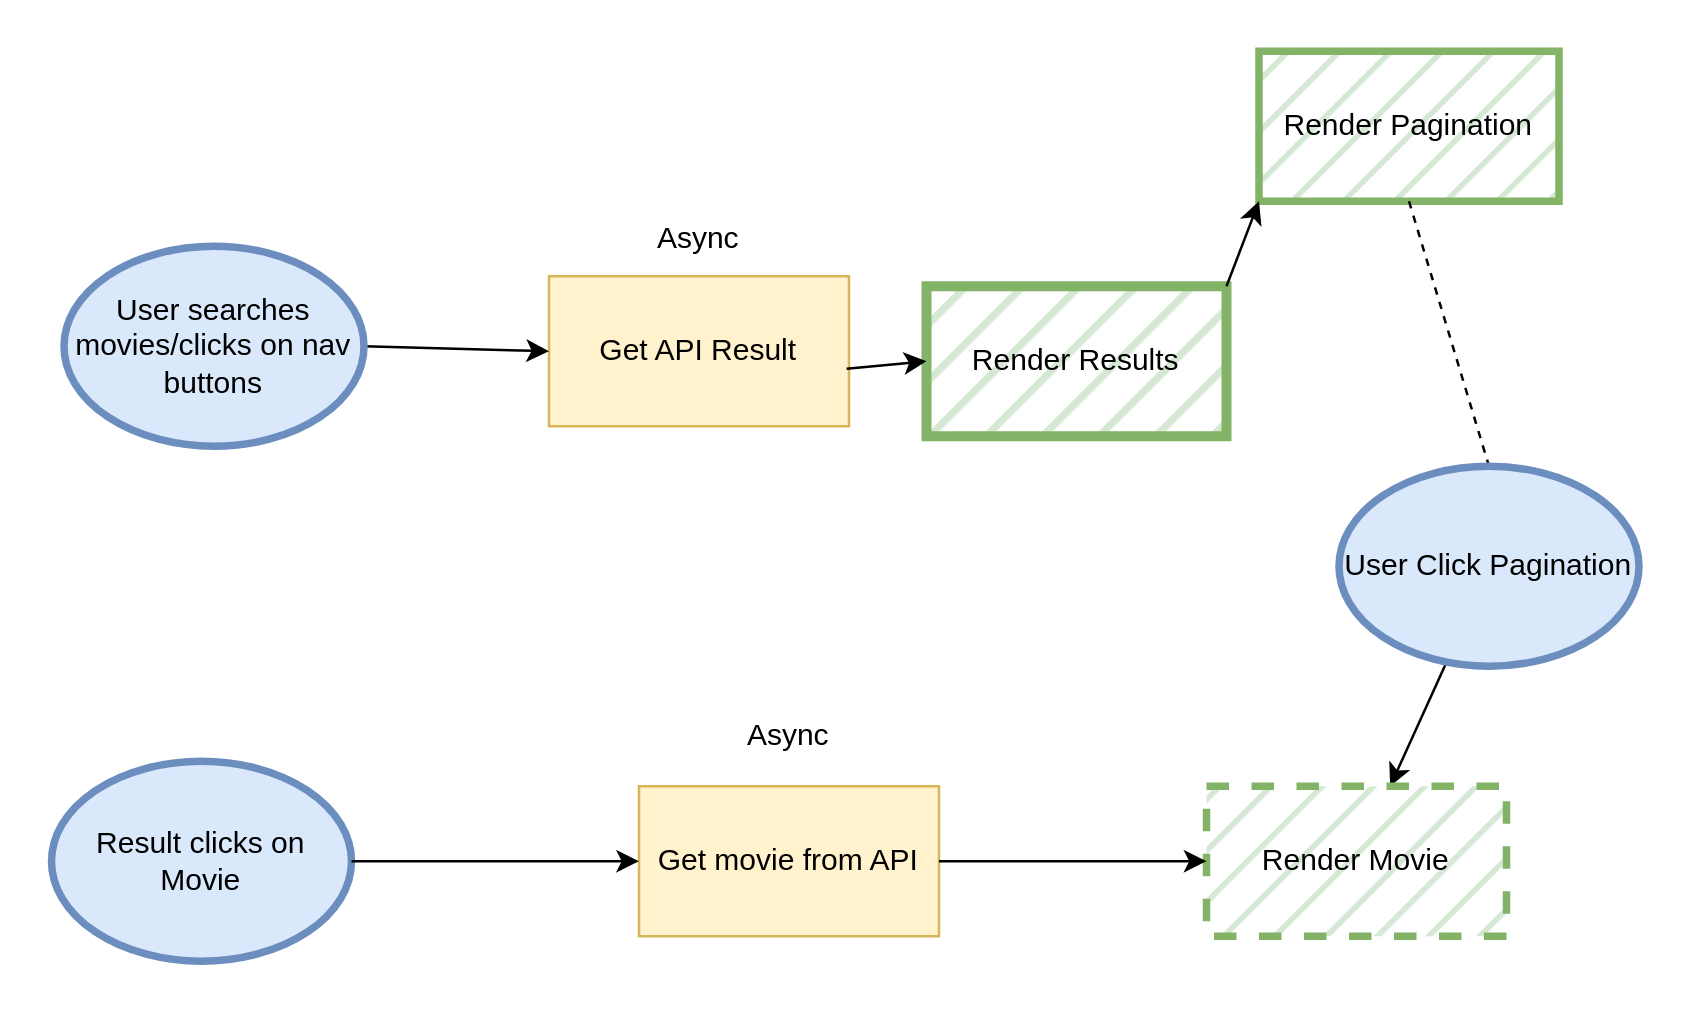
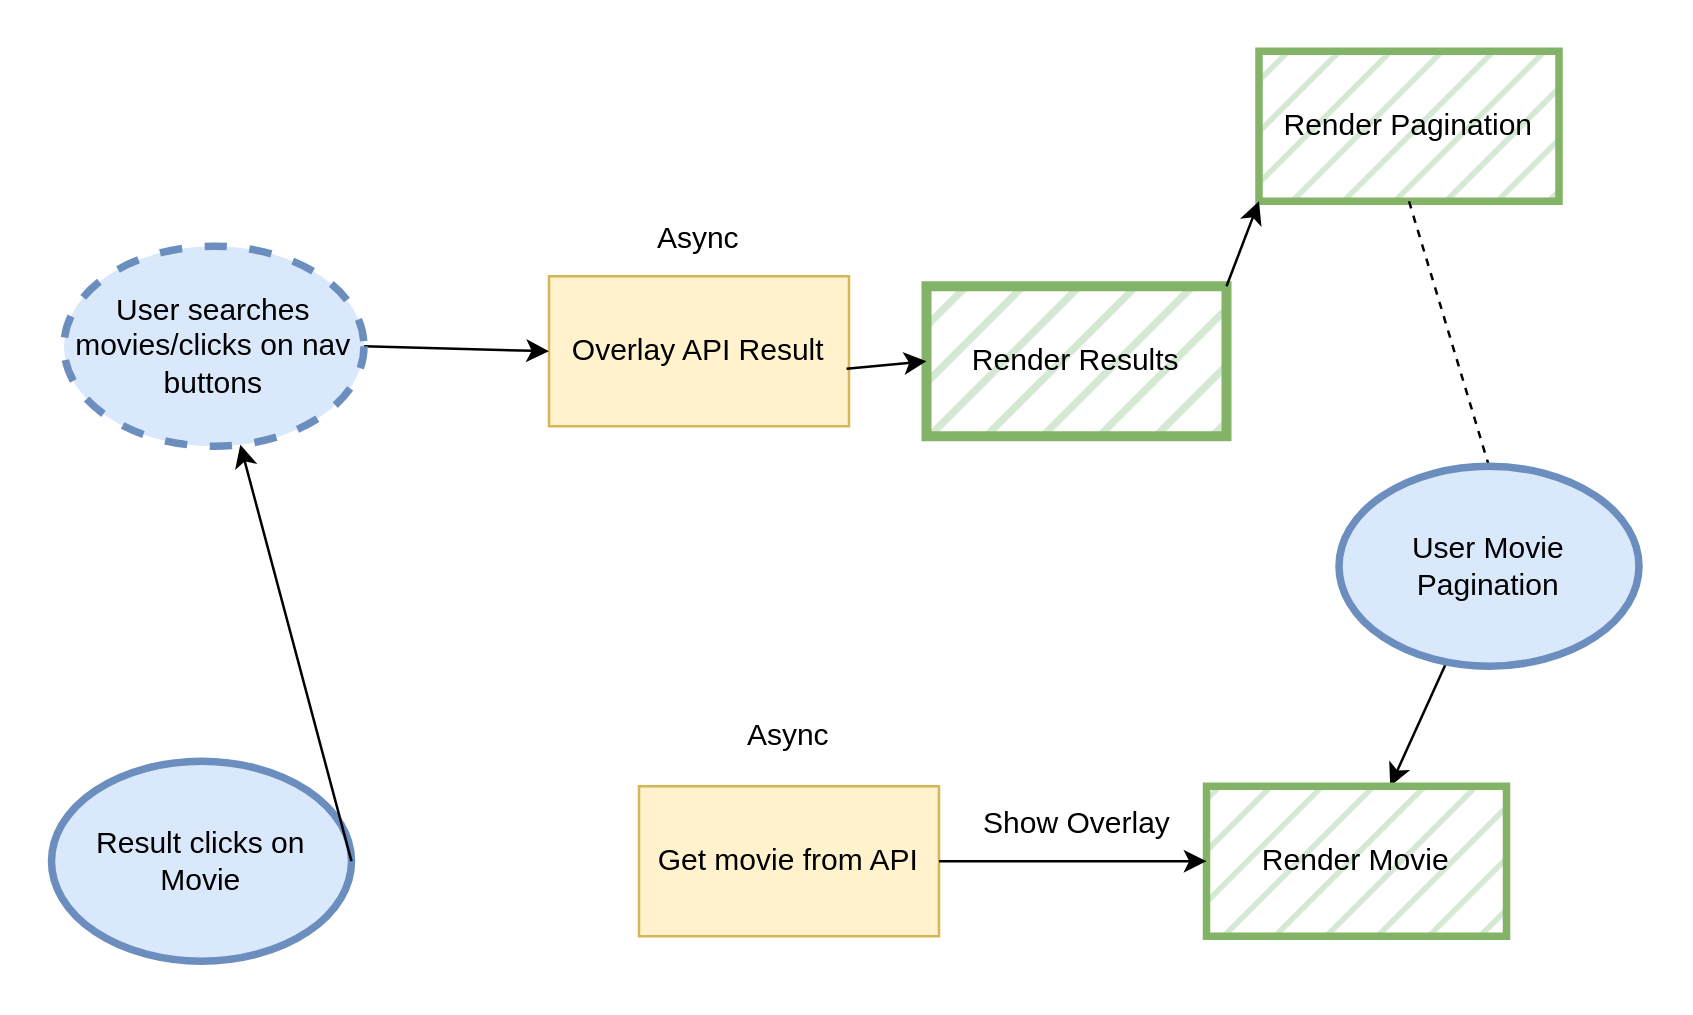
node "User searches movies/clicks on nav buttons": style solid -> dashed
node "Get API Result": label "Get API Result" -> "Overlay API Result"
node "User Click Pagination": label "User Click Pagination" -> "User Movie Pagination"
node "Show Overlay": added
edge "Result clicks on Movie" -> "Get movie from API": now "Result clicks on Movie" -> "User searches movies/clicks on nav buttons"
node "Render Movie": style dashed -> solid
